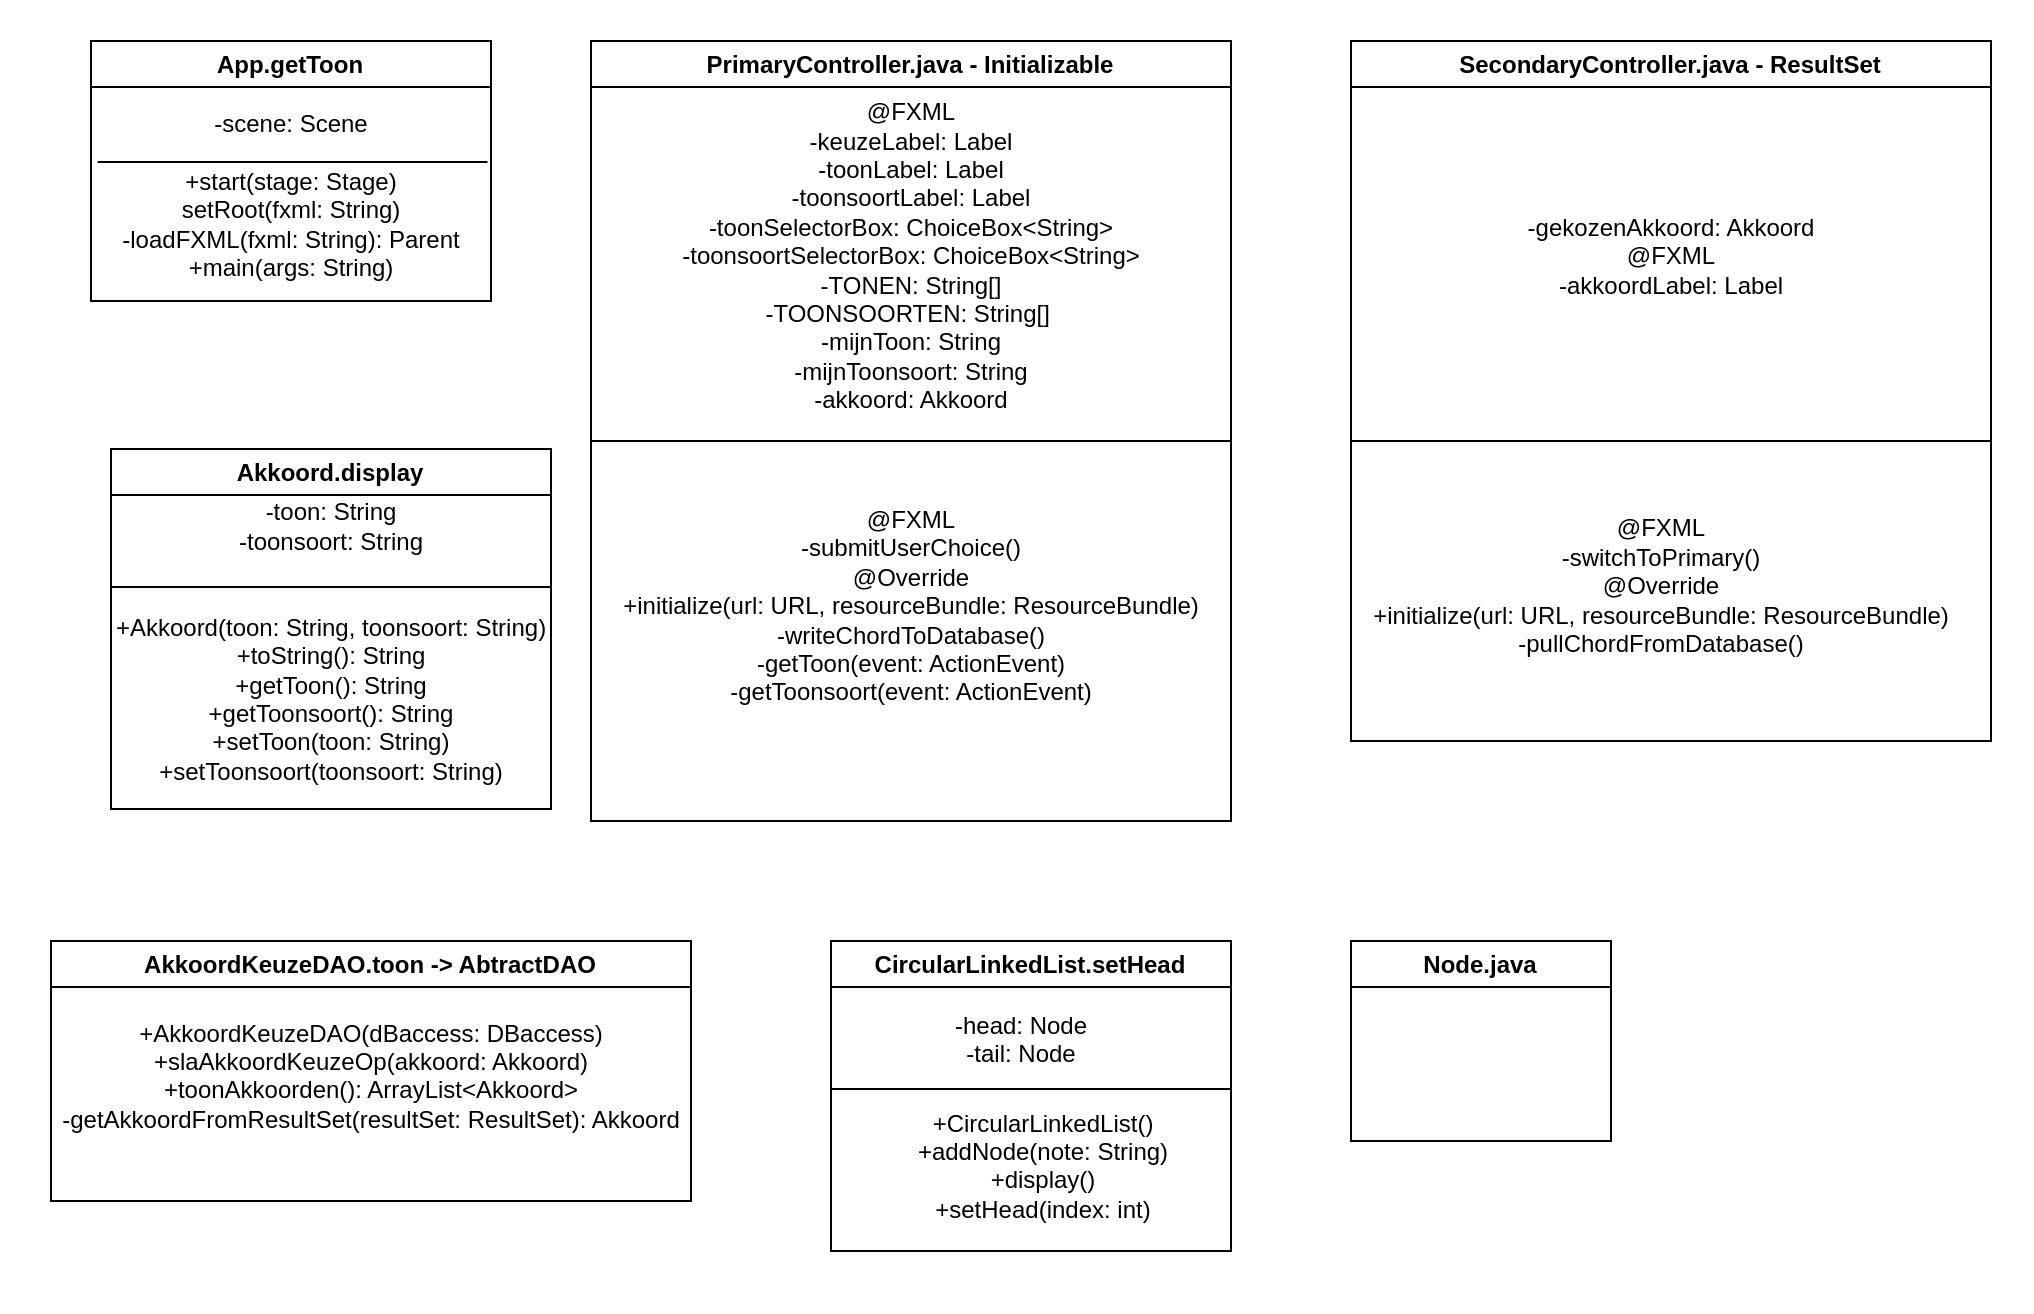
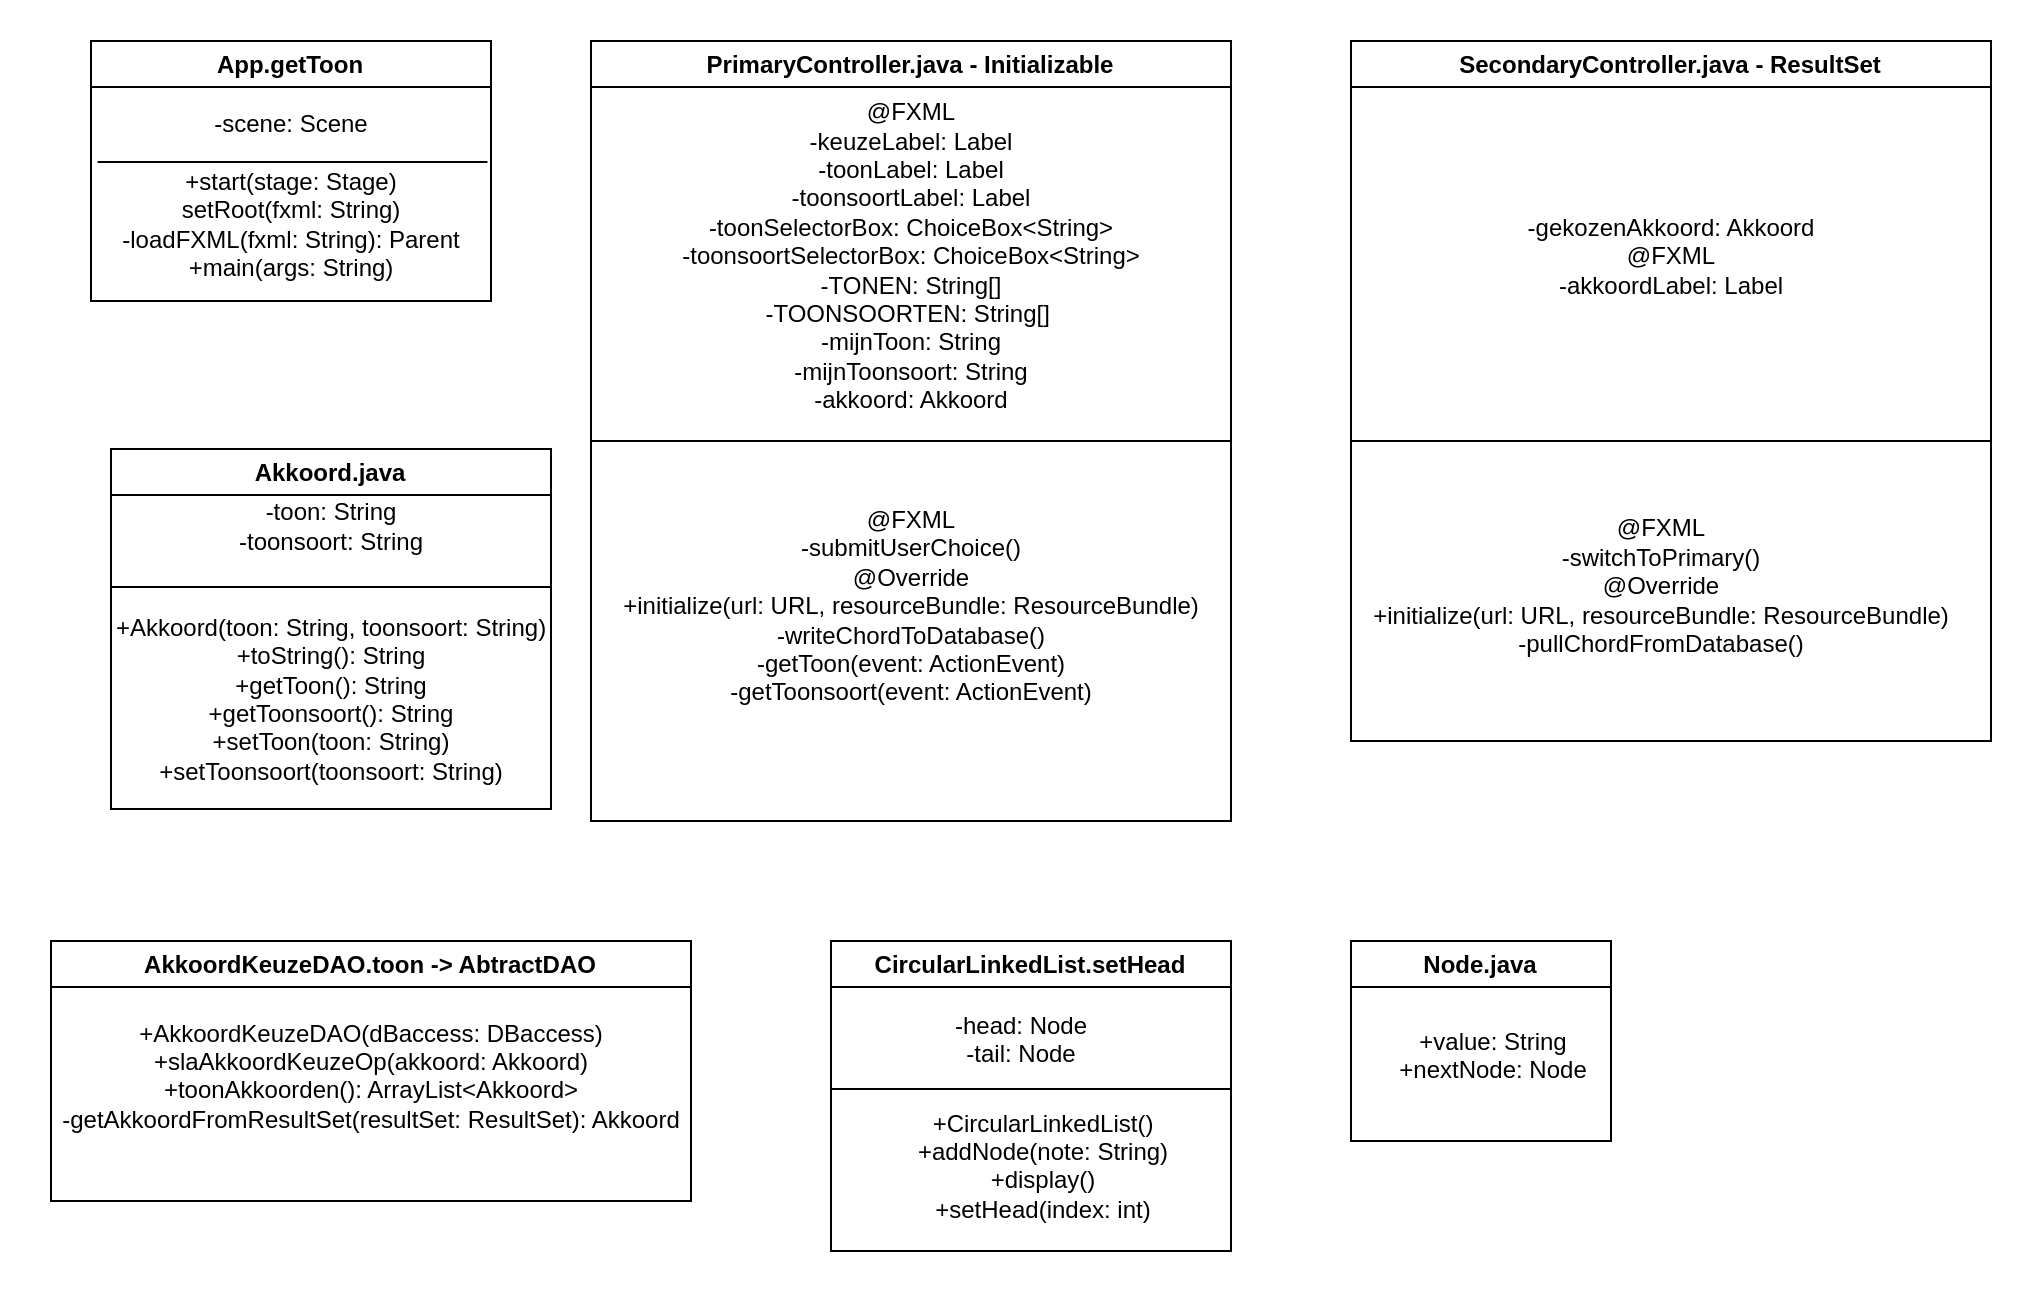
node "Akkoord.display": label "Akkoord.display" -> "Akkoord.java"
node "+value: String +nextNode: Node": added
